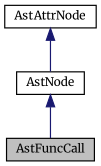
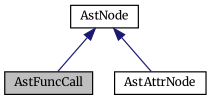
edge "AstNode" -> "AstAttrNode": reversed
